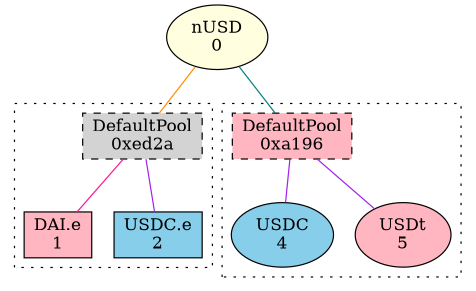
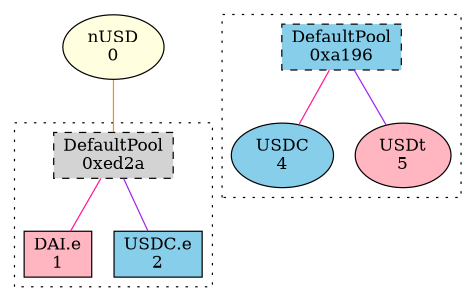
edge "nUSD 0" -- "DefaultPool 0xa196": removed
node "DefaultPool 0xa196": fillcolor lightpink -> skyblue
edge "DefaultPool 0xa196" -- "USDC 4": color purple -> deeppink
